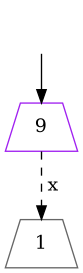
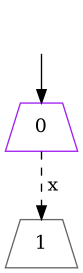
node "9": label "9" -> "0"
